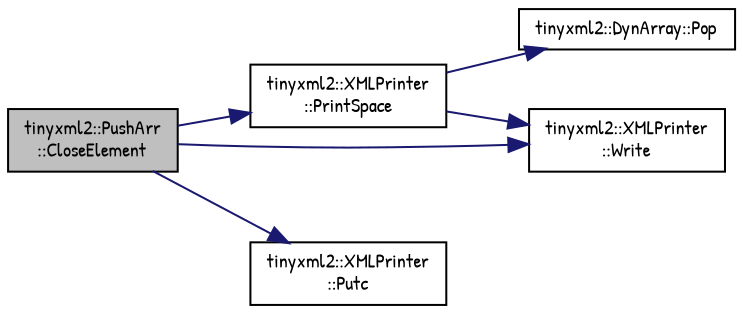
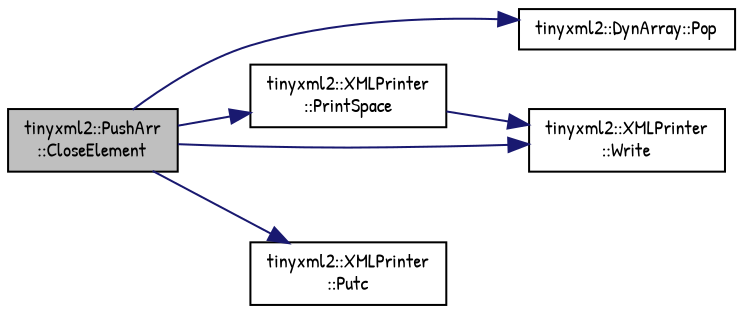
edge "tinyxml2::XMLPrinter ::PrintSpace" -> "tinyxml2::DynArray::Pop": now "tinyxml2::PushArr ::CloseElement" -> "tinyxml2::DynArray::Pop"
